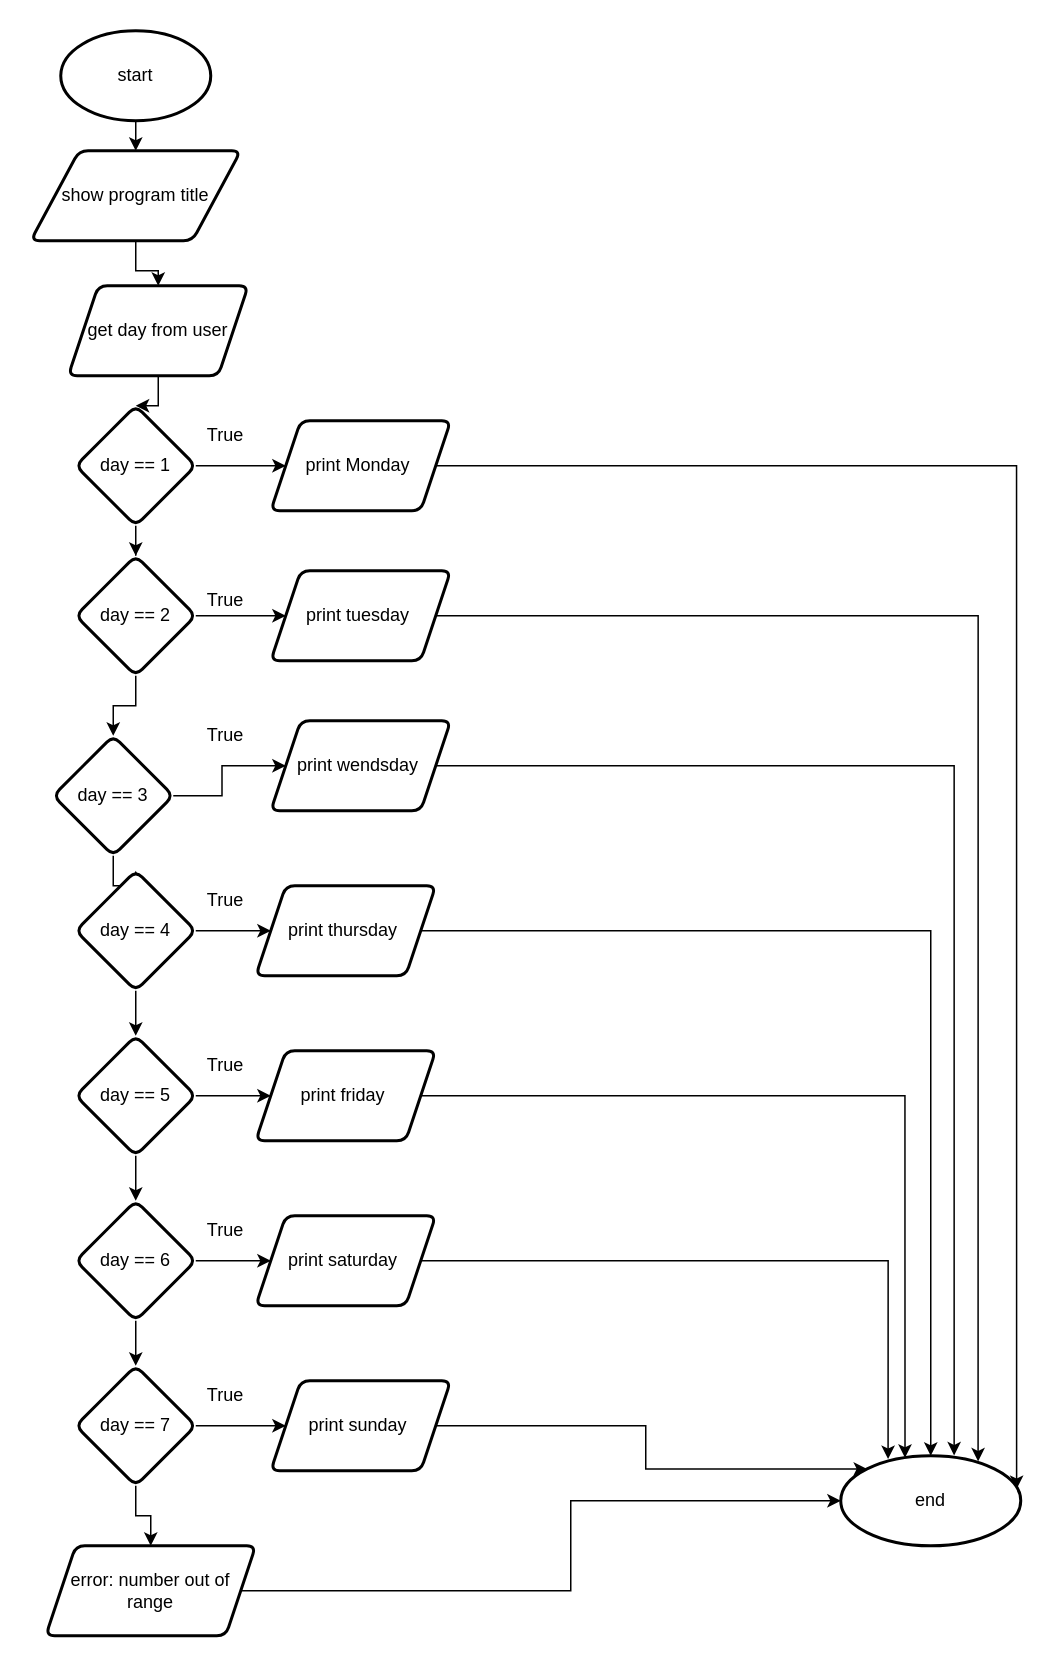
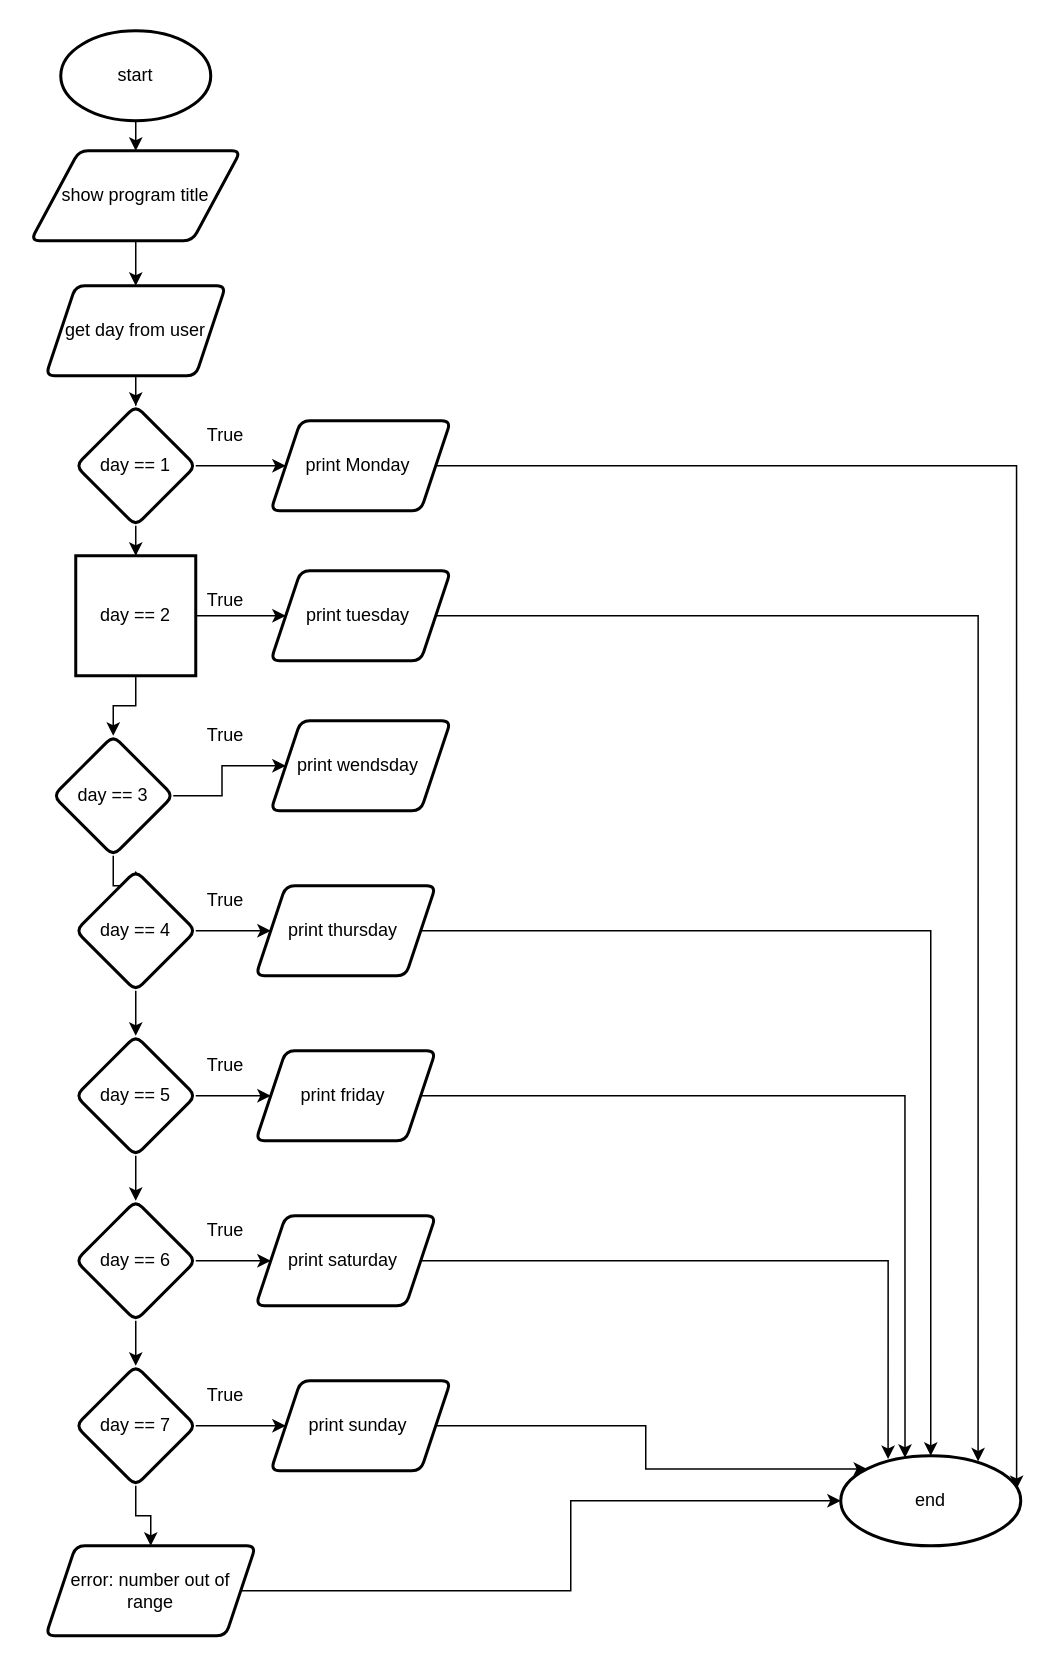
node "get day from user": moved (158, 331) -> (136, 331)
node "day == 2": shape diamond -> rectangle
edge "print wendsday" -> "end": removed
